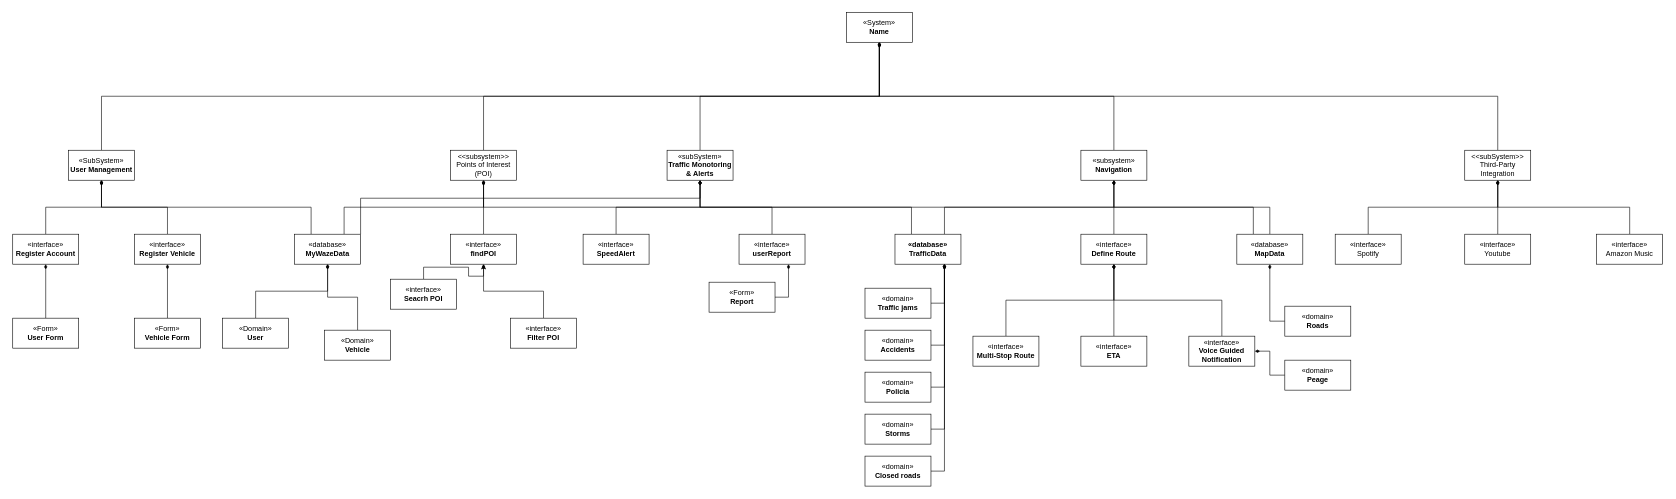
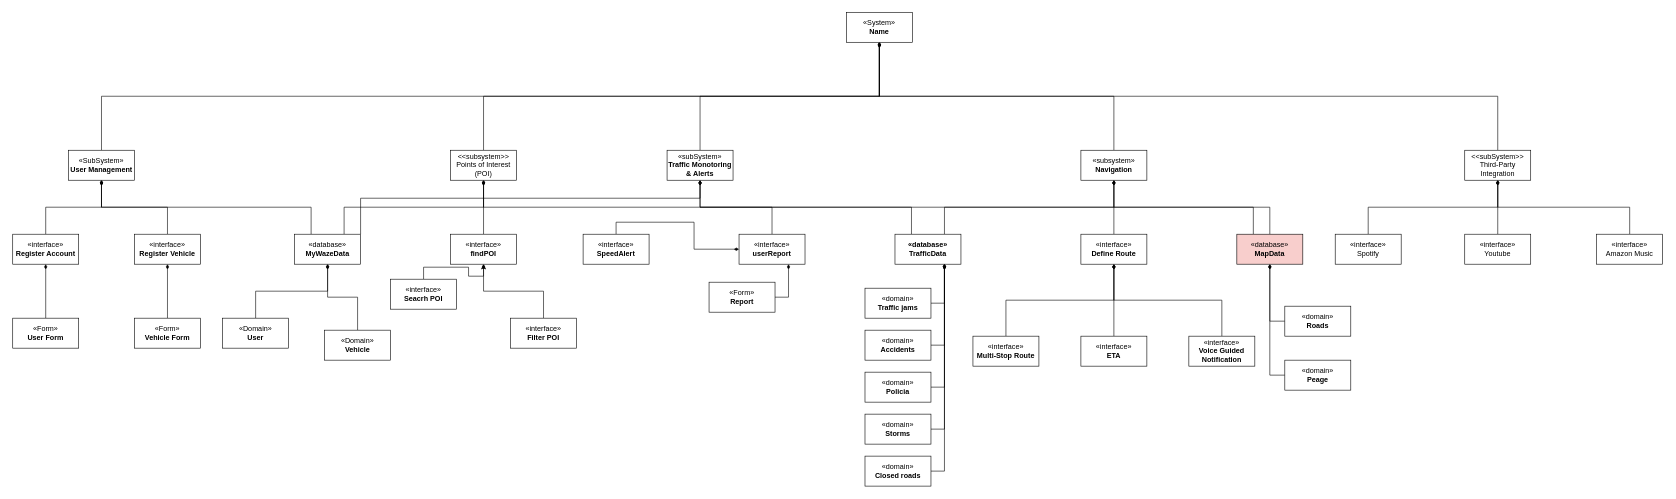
edge "«interface» SpeedAlert" -> "«subSystem» Traffic Monotoring & Alerts": now "«interface» SpeedAlert" -> "«interface» userReport"
node "«database» MapData": fillcolor #ffffff -> #f8cecc
edge "«domain» Peage" -> "«interface» Voice Guided Notification": now "«domain» Peage" -> "«database» MapData"
